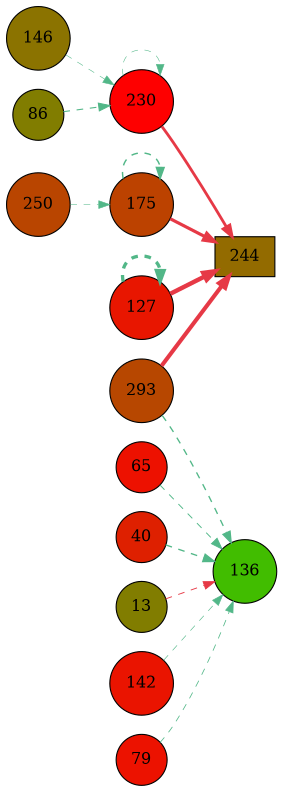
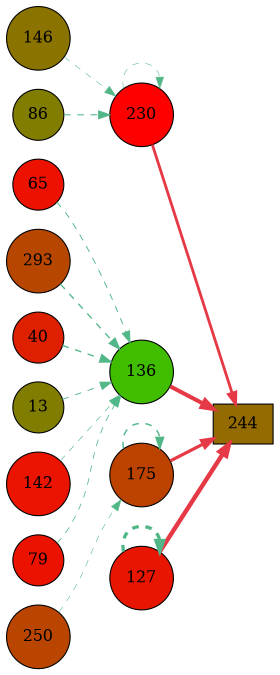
edge "293" -> "244": now "136" -> "244"
edge "13" -> "136": color #e63946 -> #52b788
